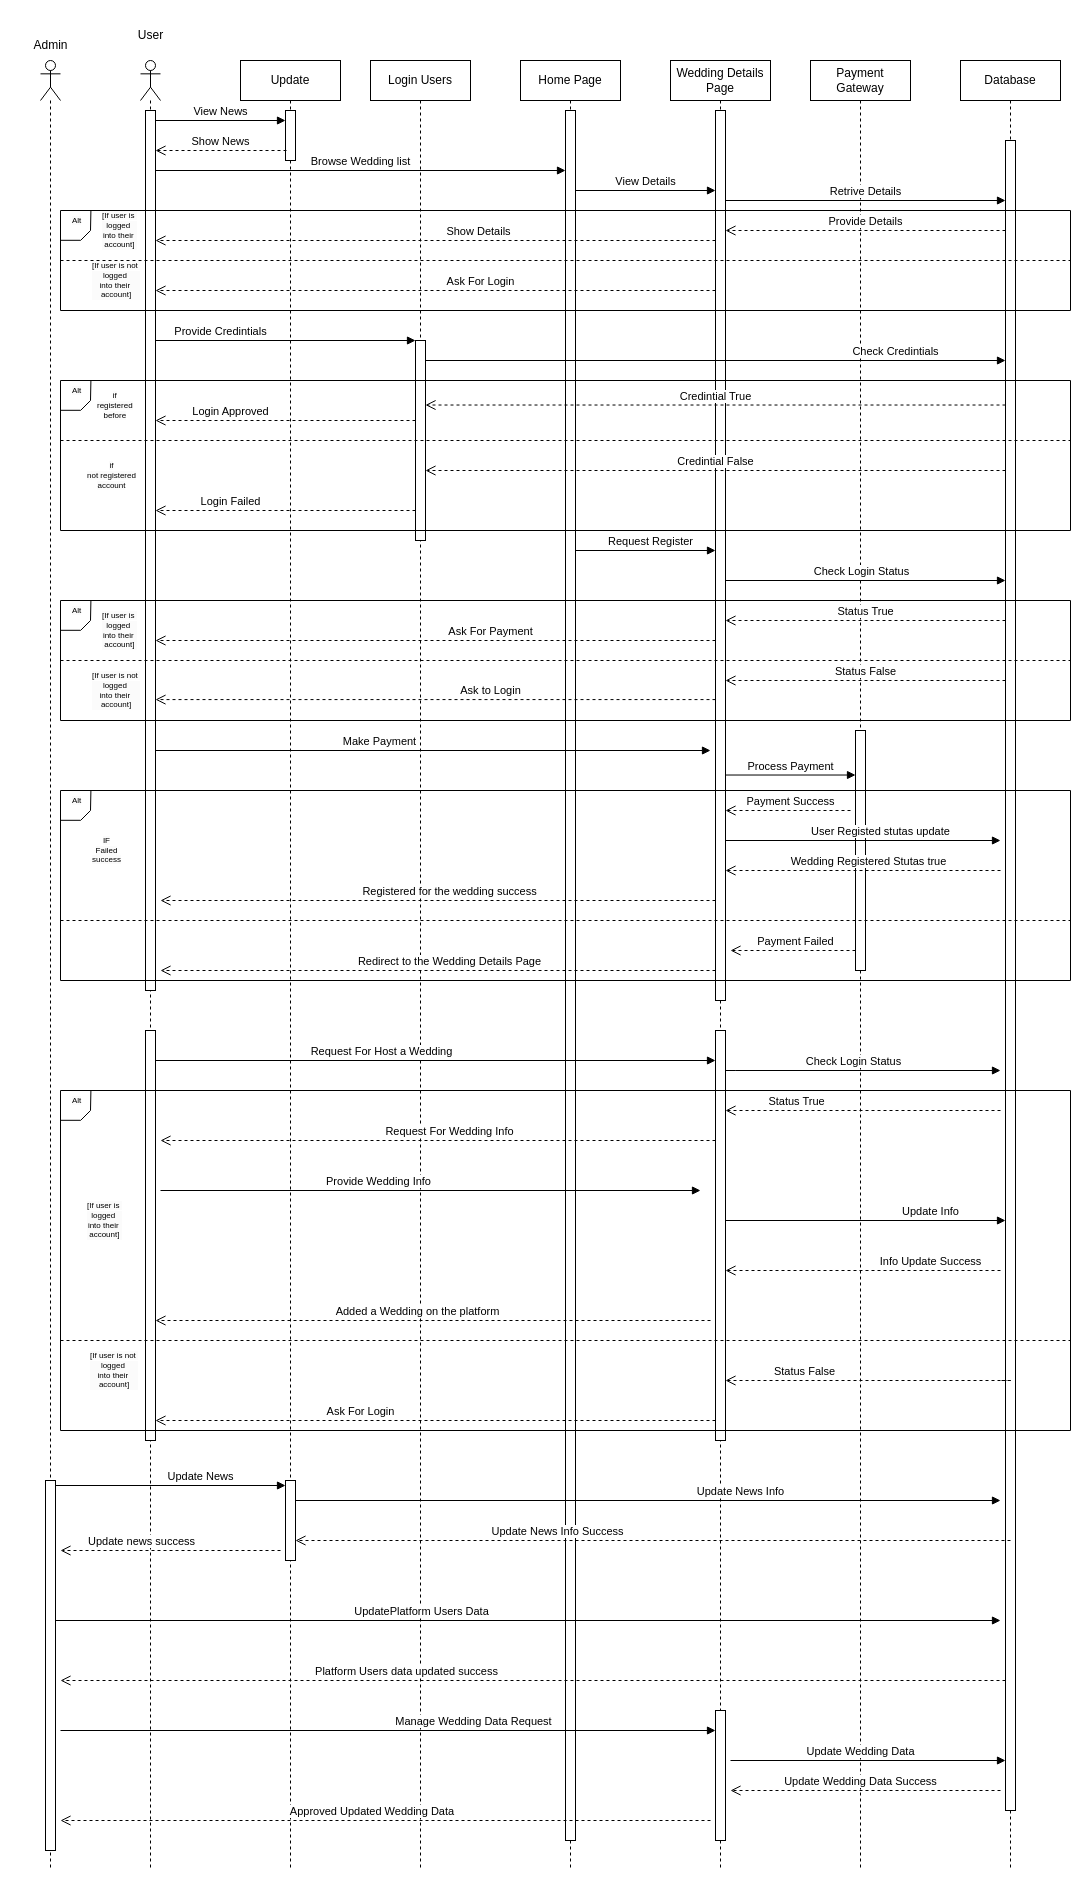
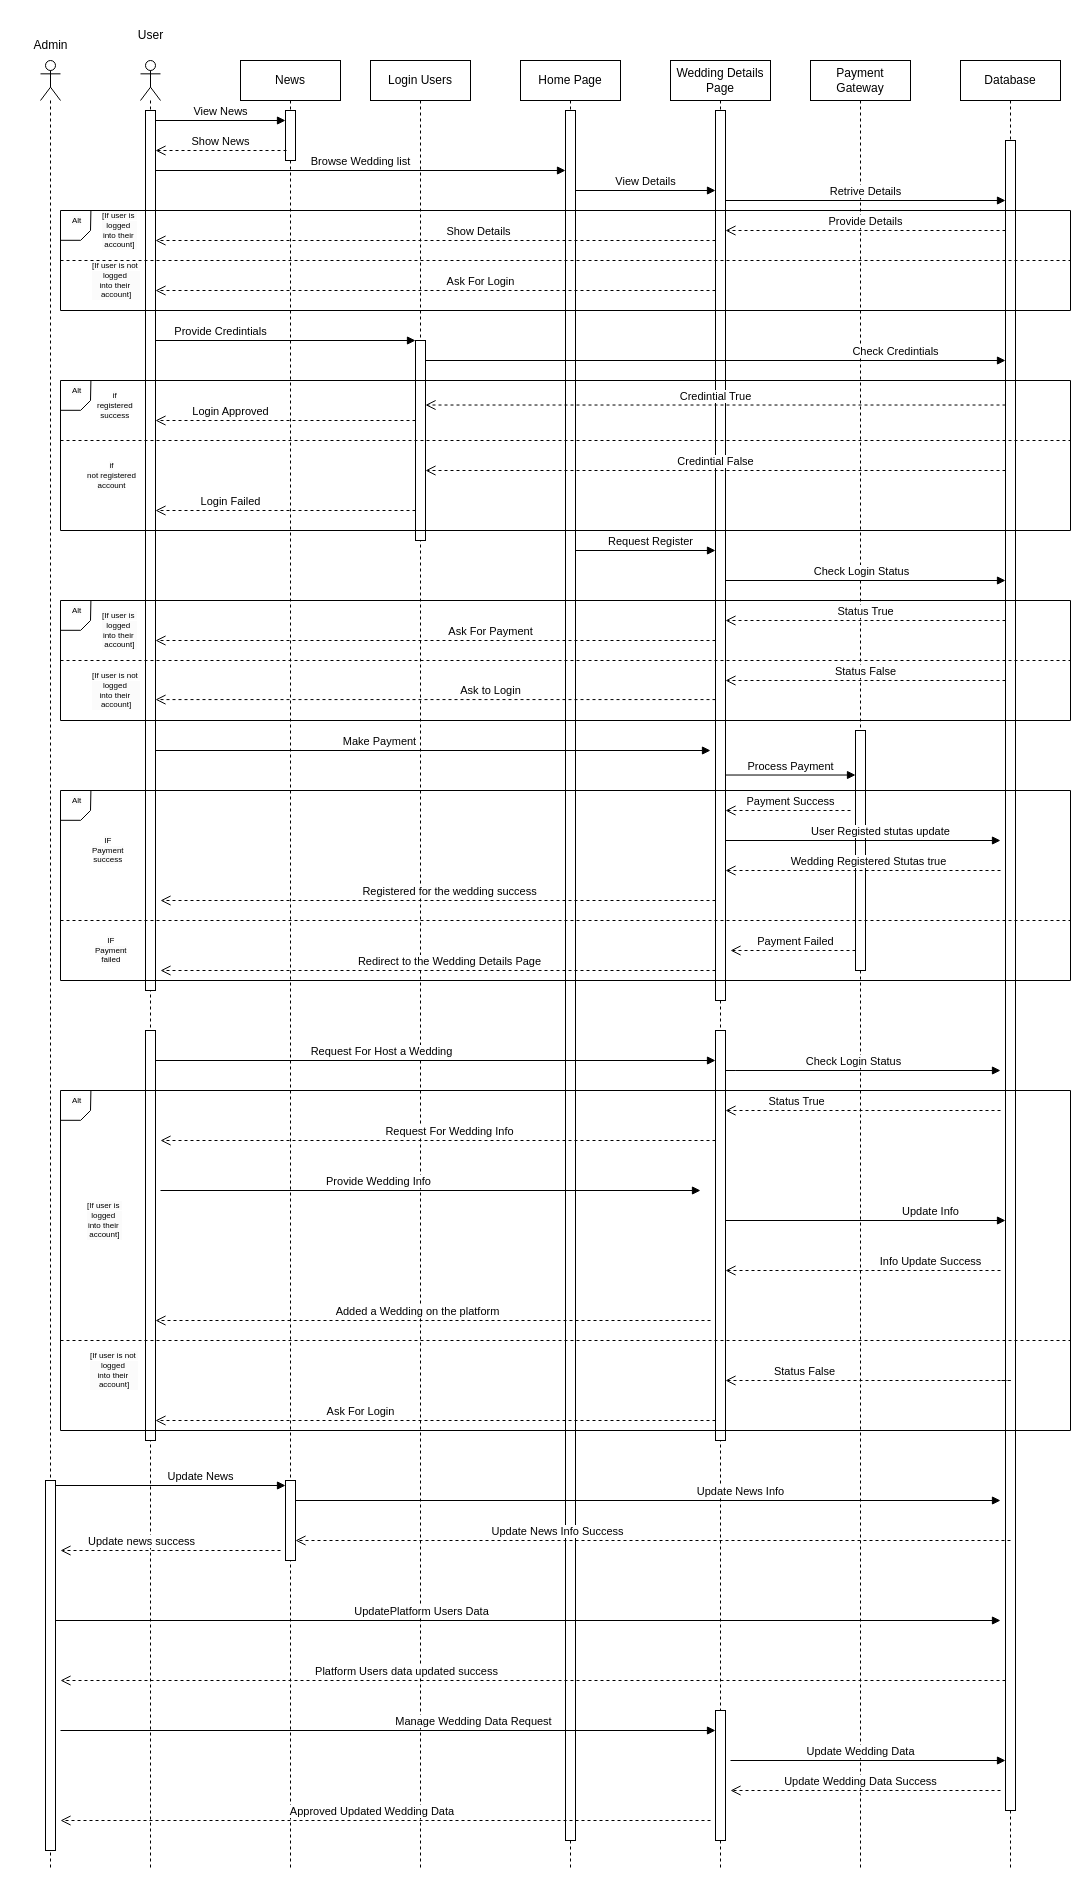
node "Update": label "Update" -> "News"
node "if registered before": label "if registered before" -> "if registered success"
node "IF Failed success": label "IF Failed success" -> "IF Payment success"
node "IF Payment failed": added
